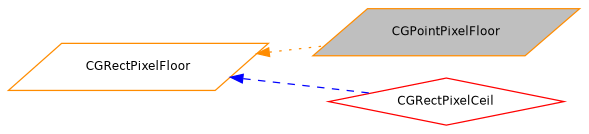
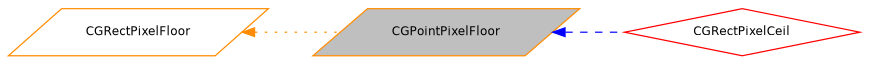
edge "CGRectPixelCeil" -> "CGRectPixelFloor": now "CGRectPixelCeil" -> "CGPointPixelFloor"
